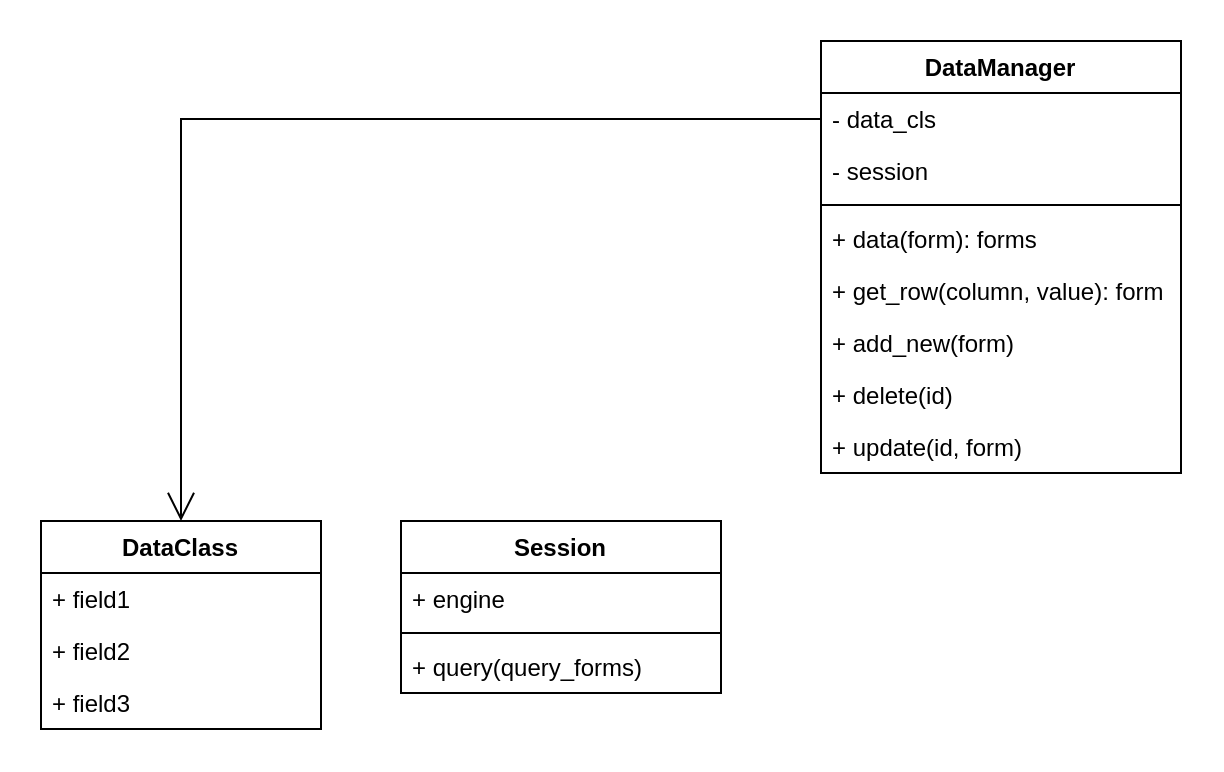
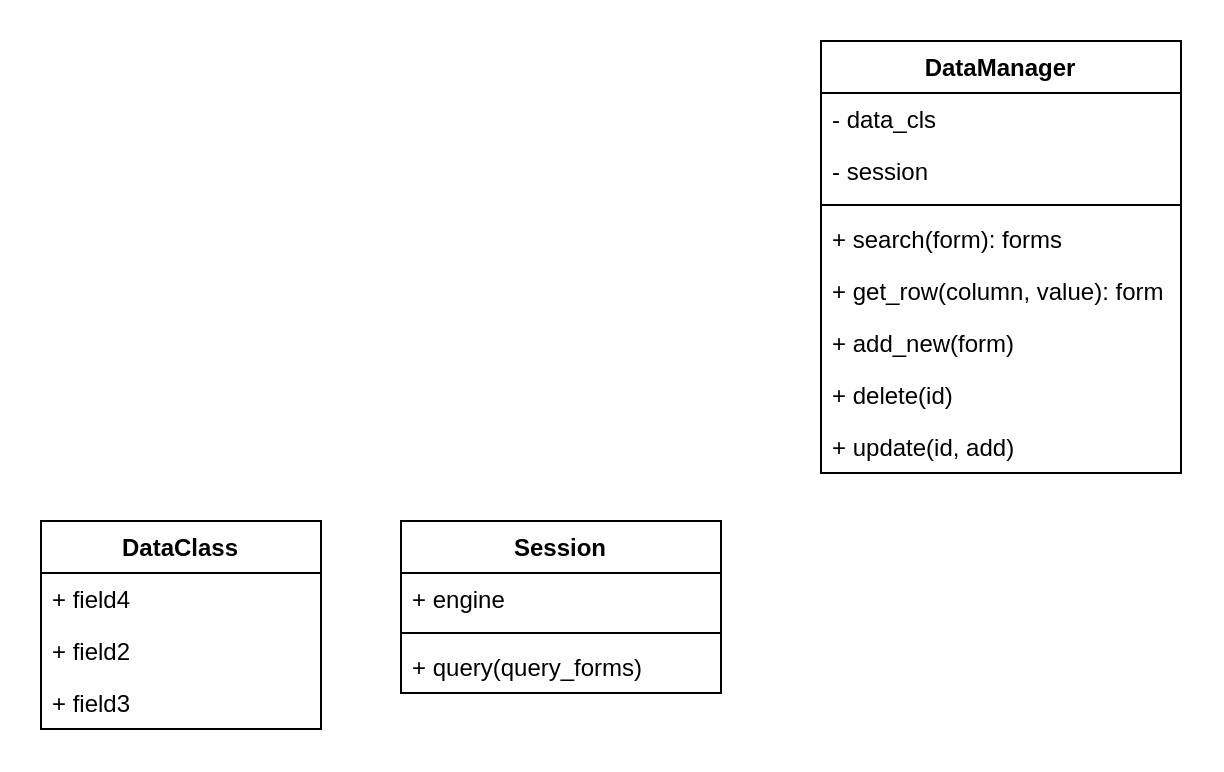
edge "- data_cls" -> "DataClass": removed
node "+ data(form): forms": label "+ data(form): forms" -> "+ search(form): forms"
node "+ update(id, form)": label "+ update(id, form)" -> "+ update(id, add)"
node "+ field1": label "+ field1" -> "+ field4"
